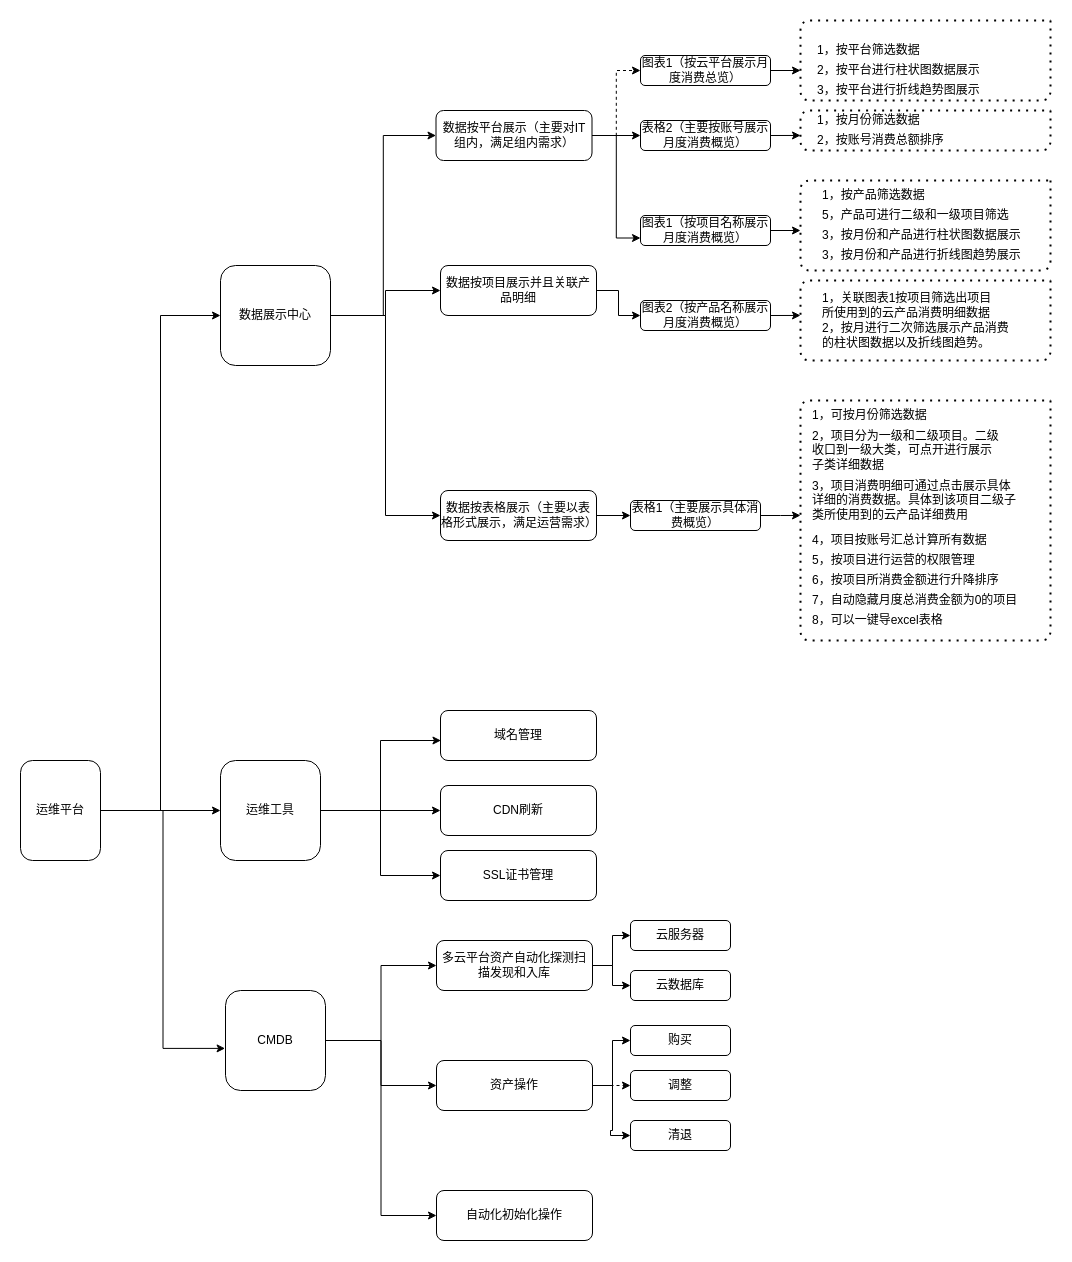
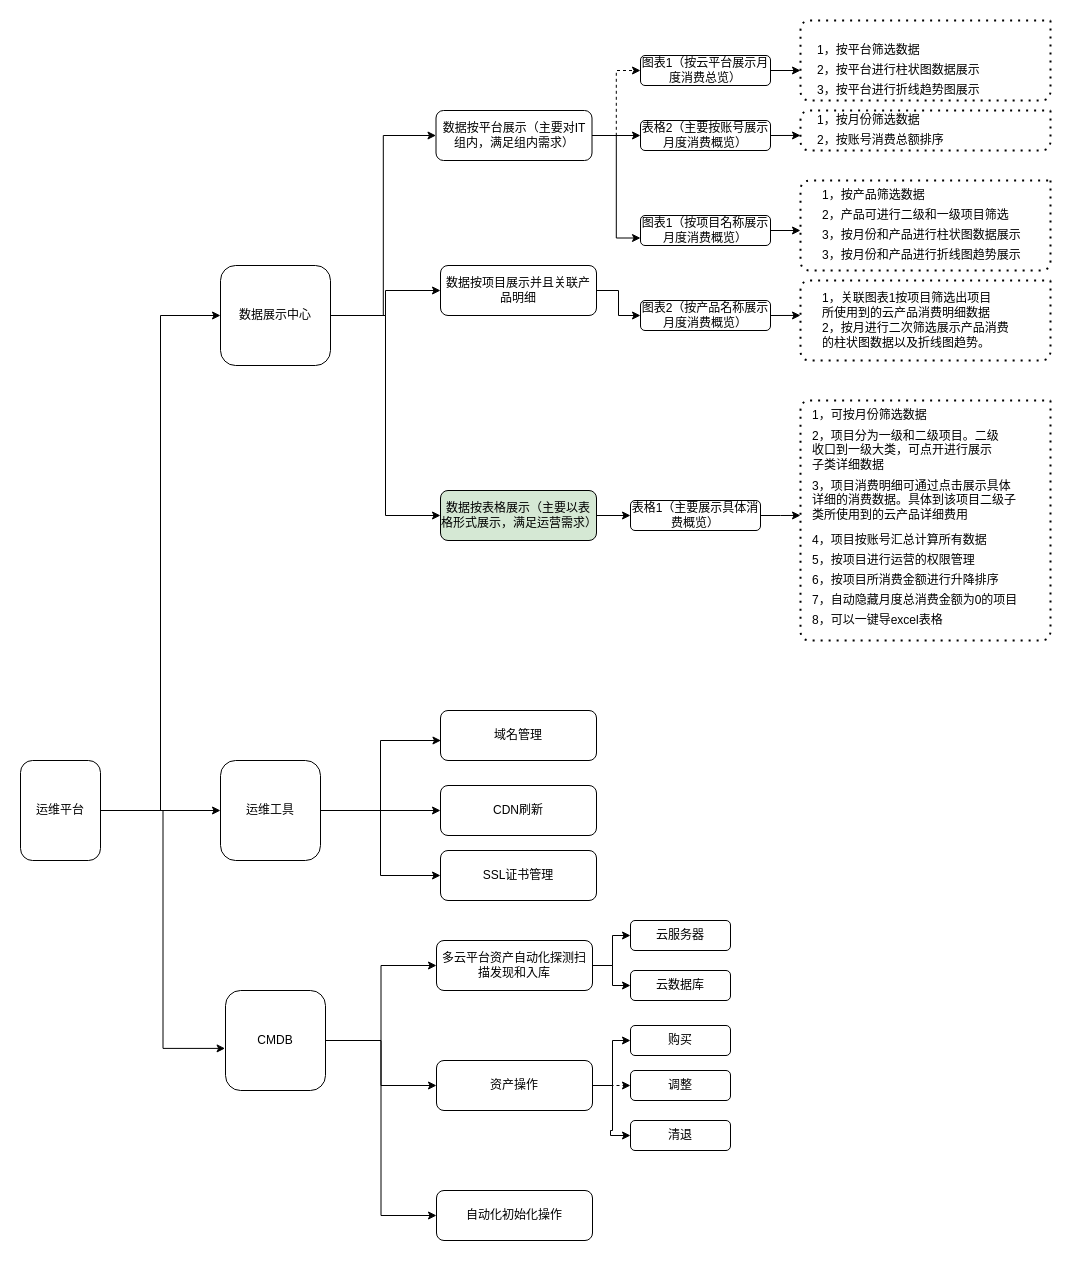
node "5，产品可进行二级和一级项目筛选": label "5，产品可进行二级和一级项目筛选" -> "2，产品可进行二级和一级项目筛选"
node "数据按表格展示（主要以表格形式展示，满足运营需求）": fillcolor #ffffff -> #d5e8d4
